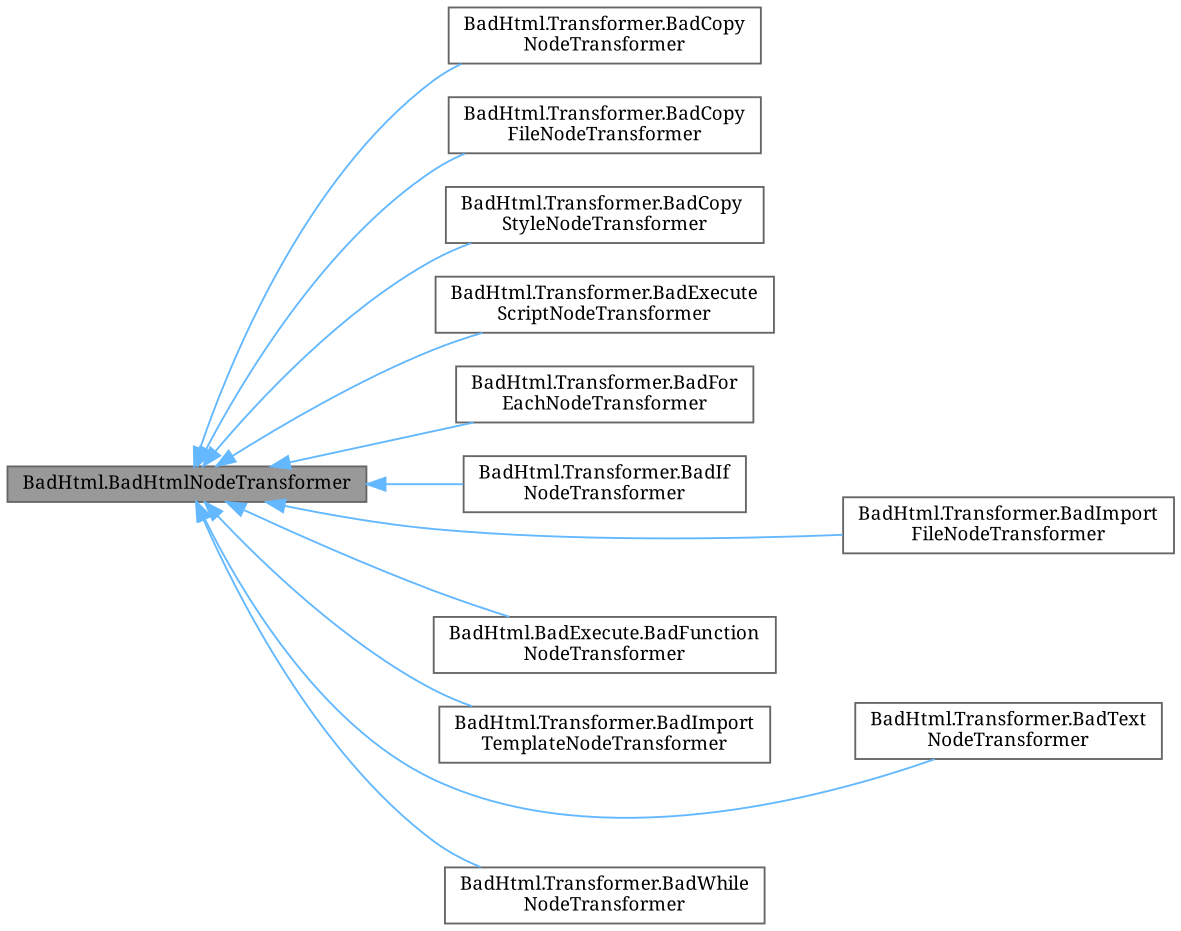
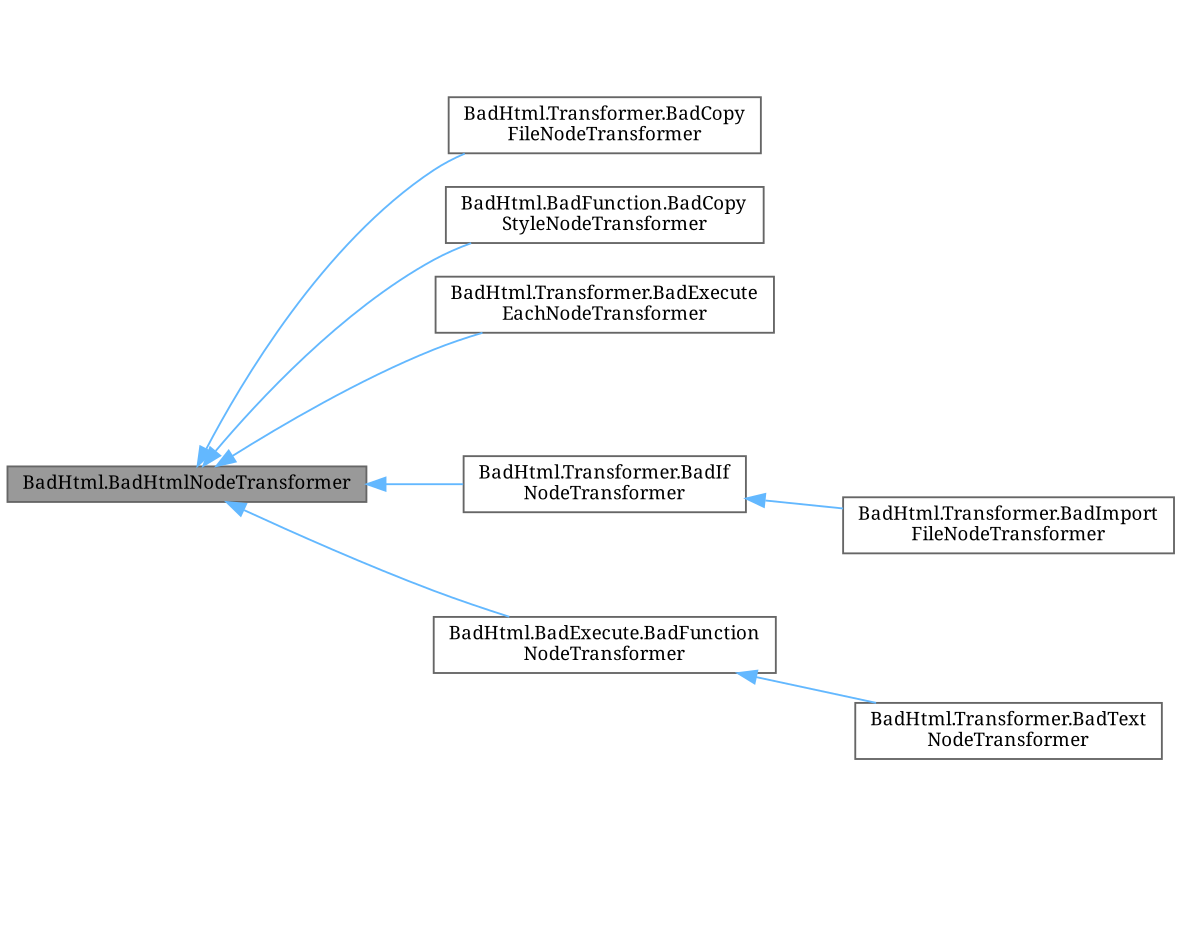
node "BadHtml.Transformer.BadCopy NodeTransformer": removed
node "BadHtml.Transformer.BadCopy StyleNodeTransformer": label "BadHtml.Transformer.BadCopy StyleNodeTransformer" -> "BadHtml.BadFunction.BadCopy StyleNodeTransformer"
node "BadHtml.Transformer.BadExecute ScriptNodeTransformer": label "BadHtml.Transformer.BadExecute ScriptNodeTransformer" -> "BadHtml.Transformer.BadExecute EachNodeTransformer"
node "BadHtml.Transformer.BadFor EachNodeTransformer": removed
edge "BadHtml.Transformer.BadImport FileNodeTransformer" -> "BadHtml.BadHtmlNodeTransformer": now "BadHtml.Transformer.BadImport FileNodeTransformer" -> "BadHtml.Transformer.BadIf NodeTransformer"
node "BadHtml.Transformer.BadImport TemplateNodeTransformer": removed
edge "BadHtml.Transformer.BadText NodeTransformer" -> "BadHtml.BadHtmlNodeTransformer": now "BadHtml.Transformer.BadText NodeTransformer" -> "BadHtml.BadExecute.BadFunction NodeTransformer"
node "BadHtml.Transformer.BadWhile NodeTransformer": removed
